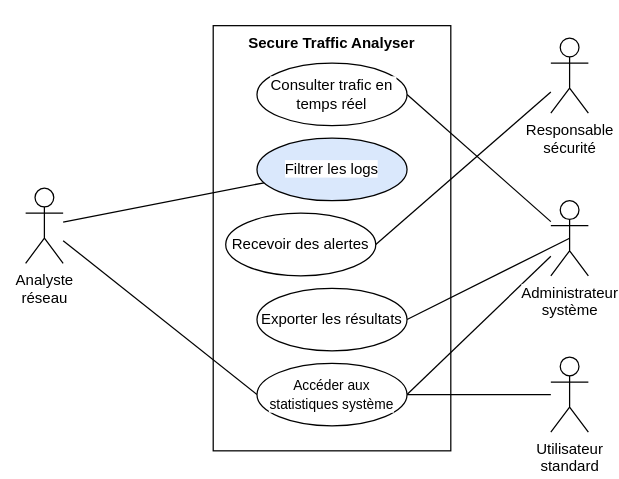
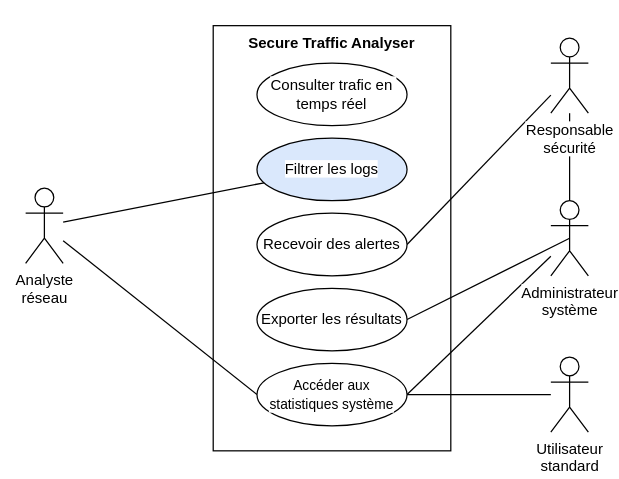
edge "Consulter trafic en temps réel" -- "Administrateur système": now "Responsable sécurité" -- "Administrateur système"
node "Recevoir des alertes": moved (301, 244) -> (332, 244)
